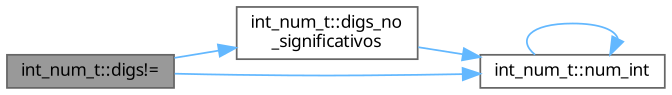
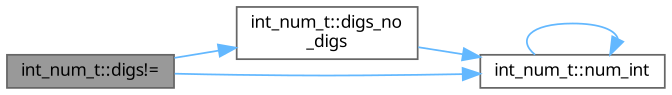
node "int_num_t::digs_no _significativos": label "int_num_t::digs_no _significativos" -> "int_num_t::digs_no _digs"
